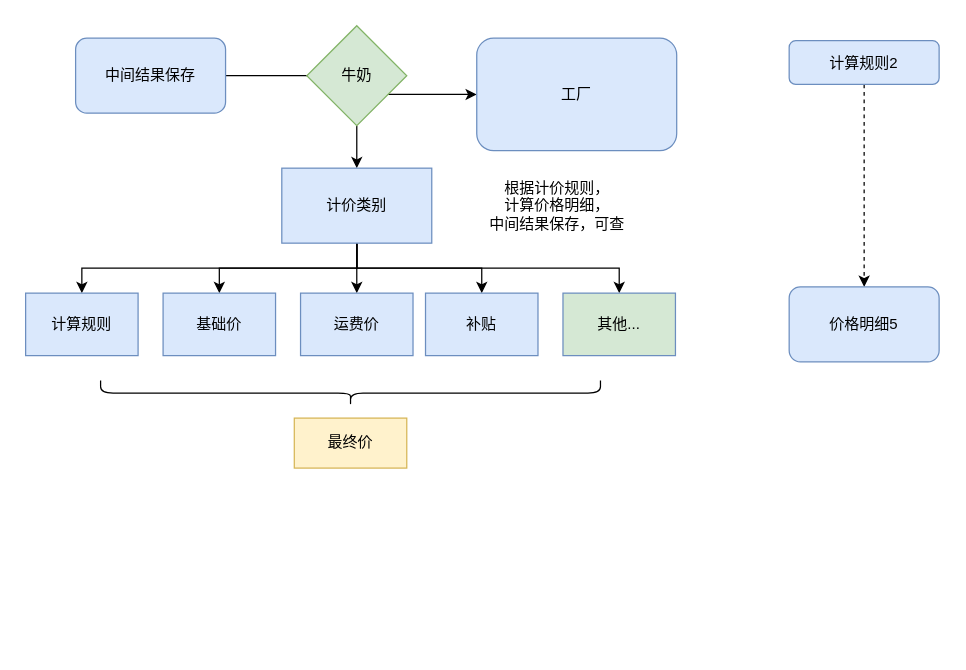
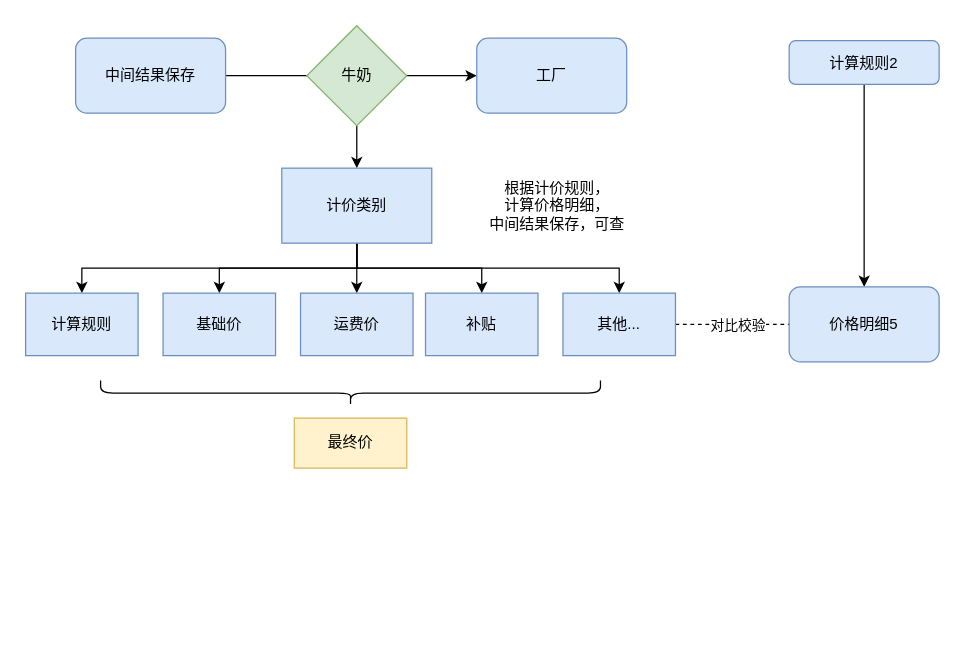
node "工厂": size 200x113 -> 150x75
edge "计算规则2" -> "价格明细5": style dashed -> solid
node "其他...": fillcolor #d5e8d4 -> #dae8fc
edge "其他..." -- "价格明细5": added, label "对比校验"
